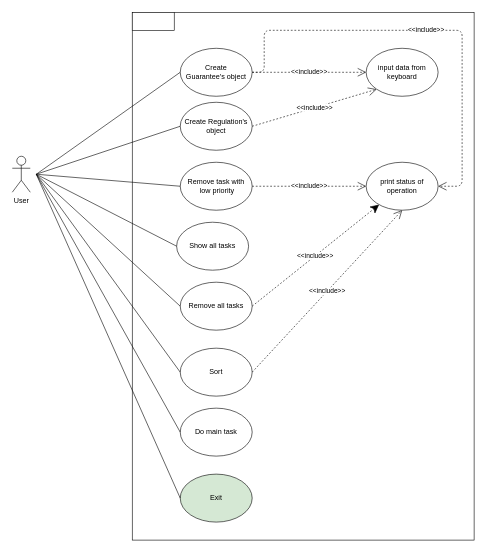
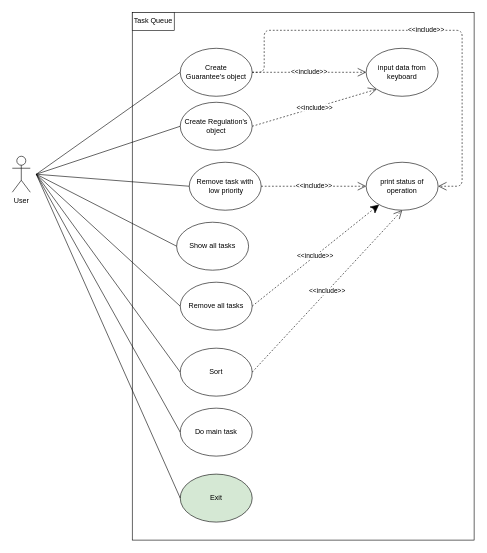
node "Task Queue": added
node "Remove task with low priority": moved (216, 186) -> (225, 186)
